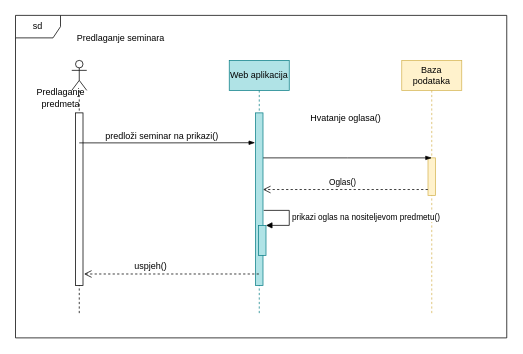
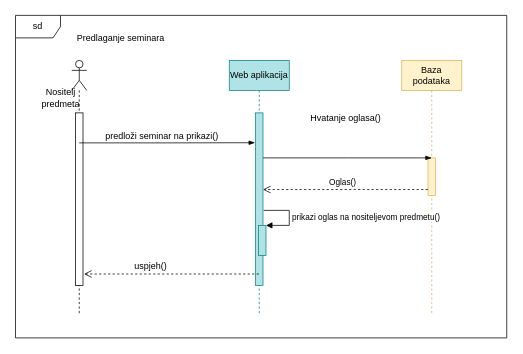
node "Predlaganje predmeta": label "Predlaganje predmeta" -> "Nositelj predmeta"
